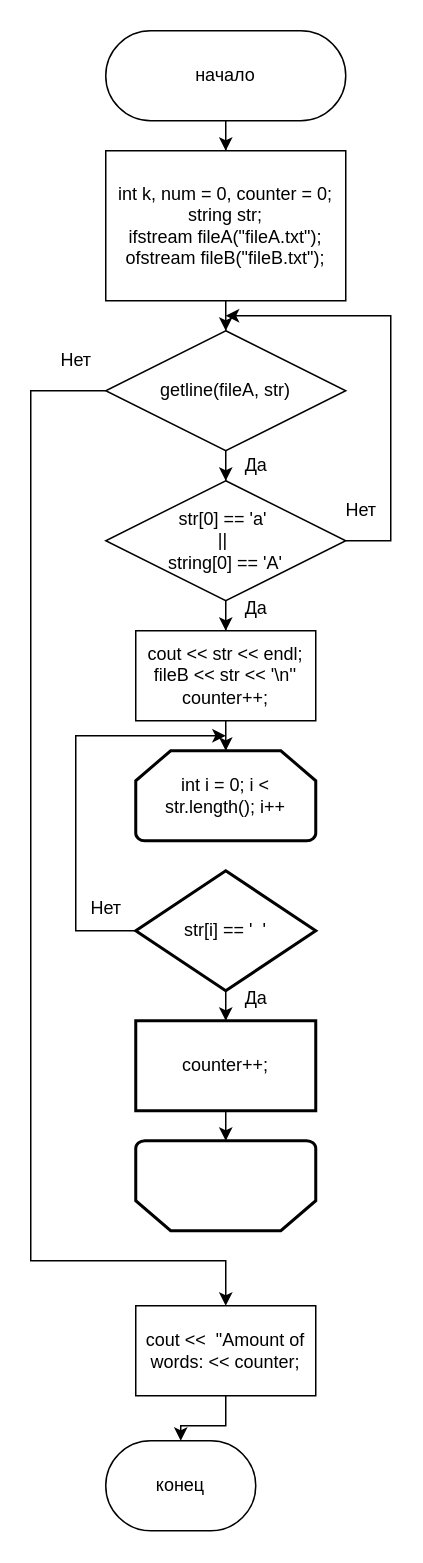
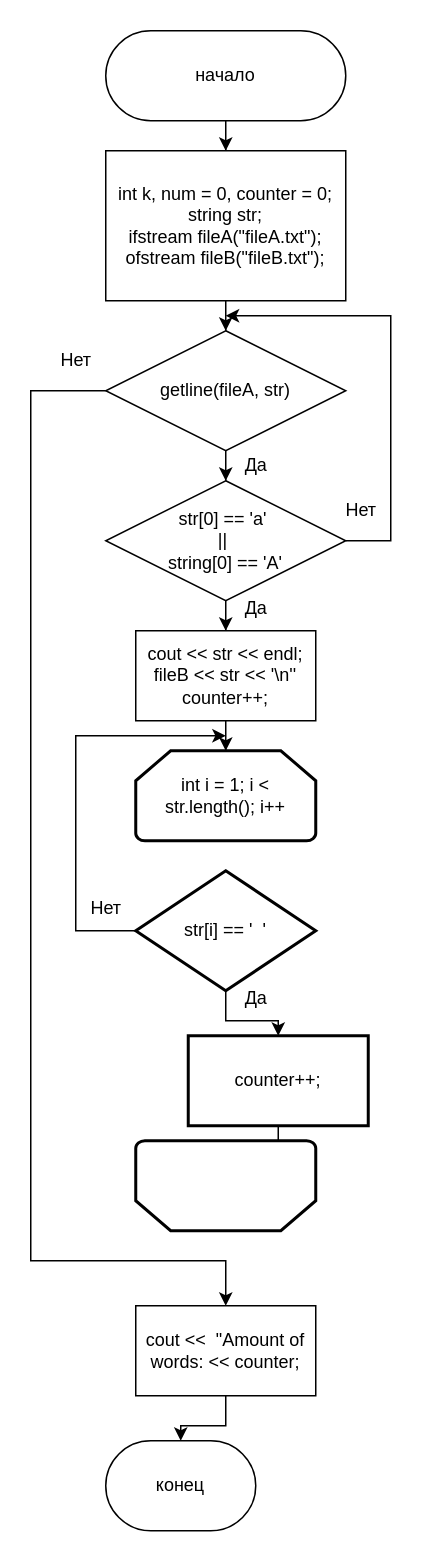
node "int i = 0; i < str.length(); i++": label "int i = 0; i < str.length(); i++" -> "int i = 1; i < str.length(); i++"
node "counter++;": moved (226, 1066) -> (278, 1081)
